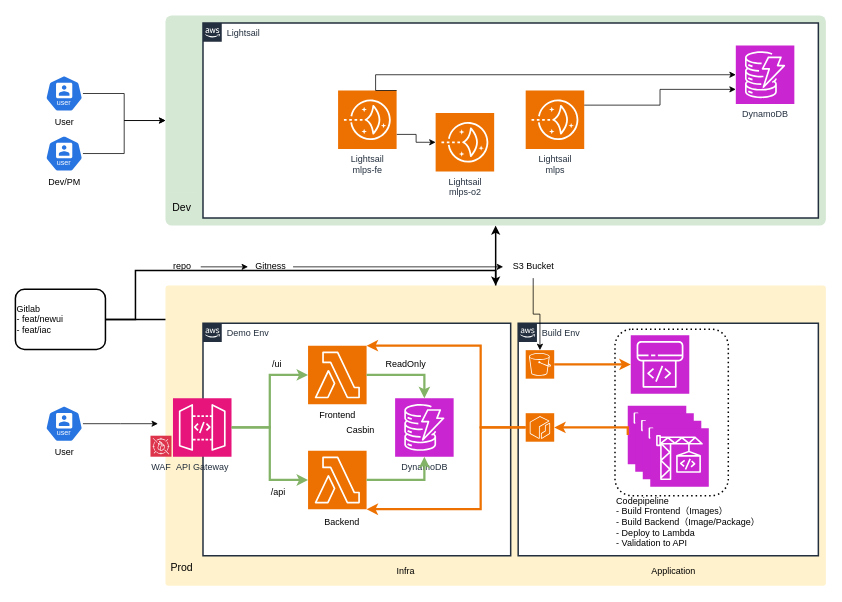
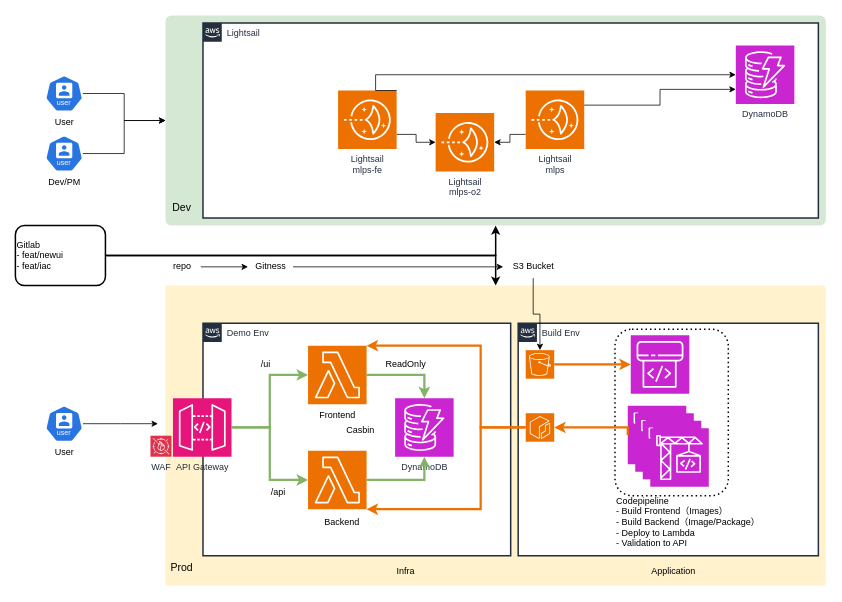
edge "Lightsail mlps" -> "Lightsail mlps-o2": added
node "Gitlab - feat/newui - feat/iac": moved (60, 319) -> (60, 255)
node "/ui": moved (278, 364) -> (267, 364)
